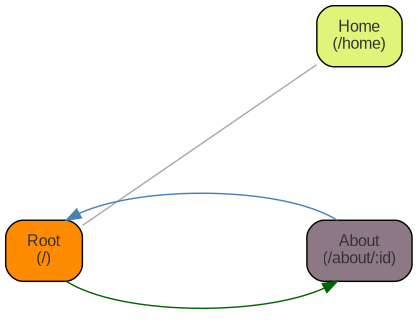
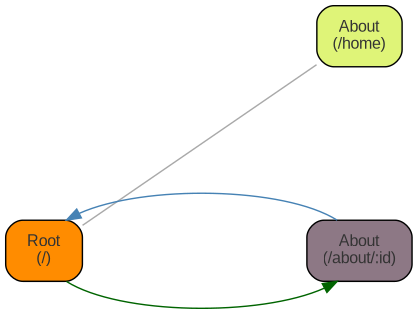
node "Home (/home)": label "Home (/home)" -> "About (/home)"
